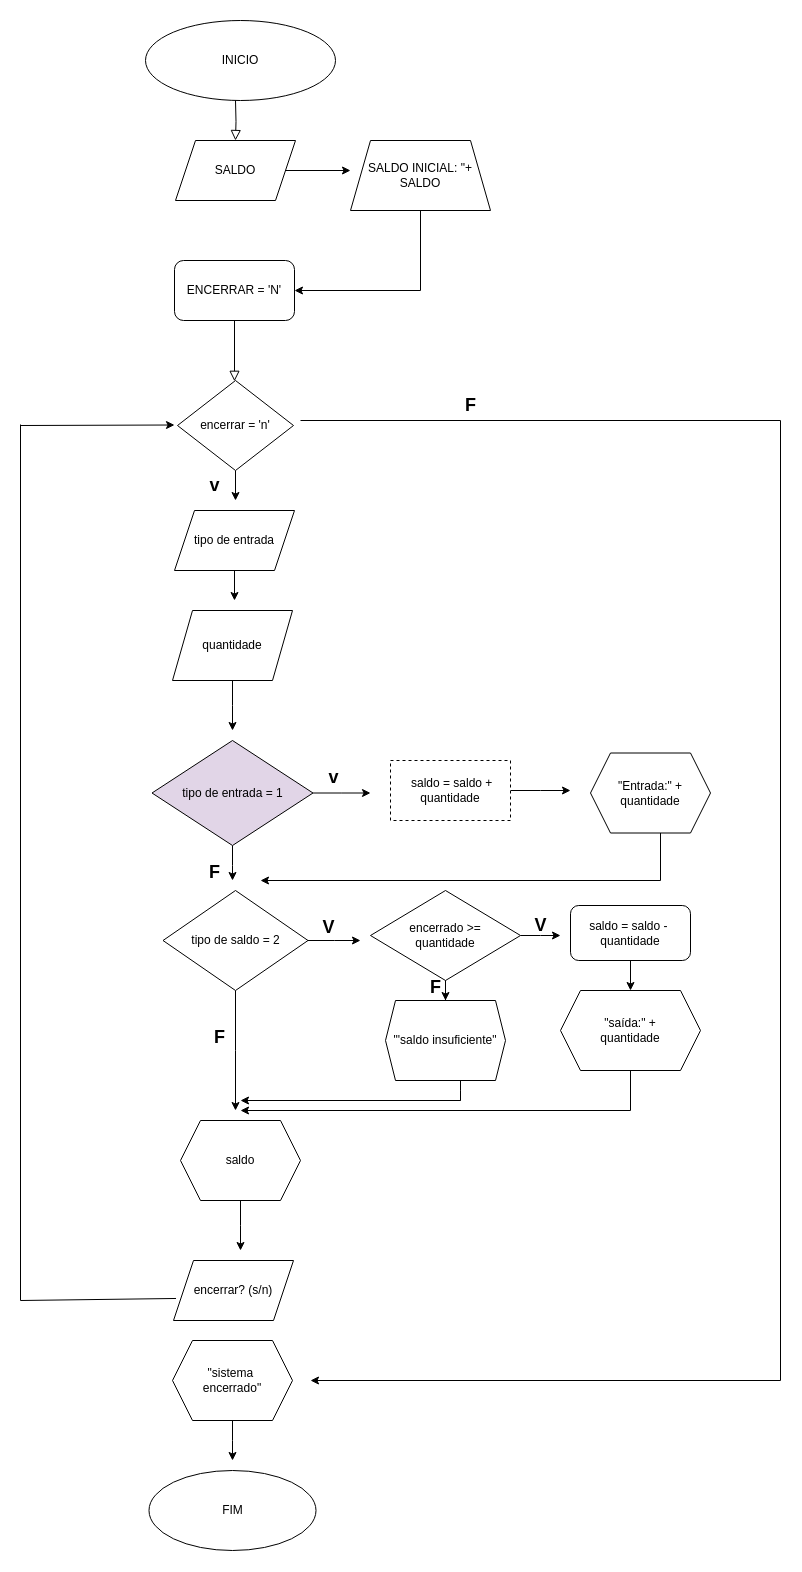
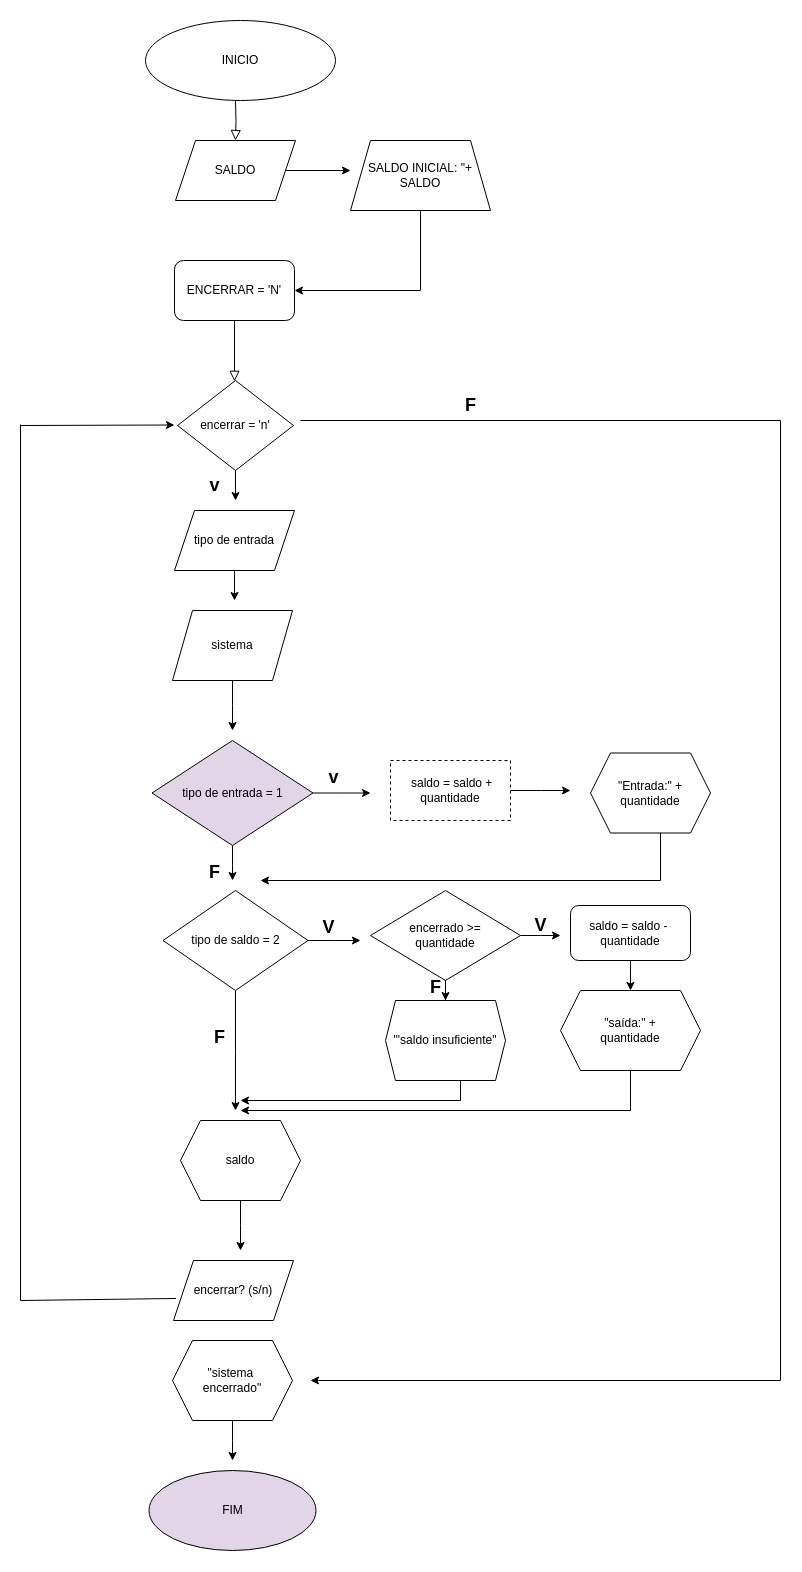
node "quantidade": label "quantidade" -> "sistema"
node "FIM": fillcolor #ffffff -> #e1d5e7
